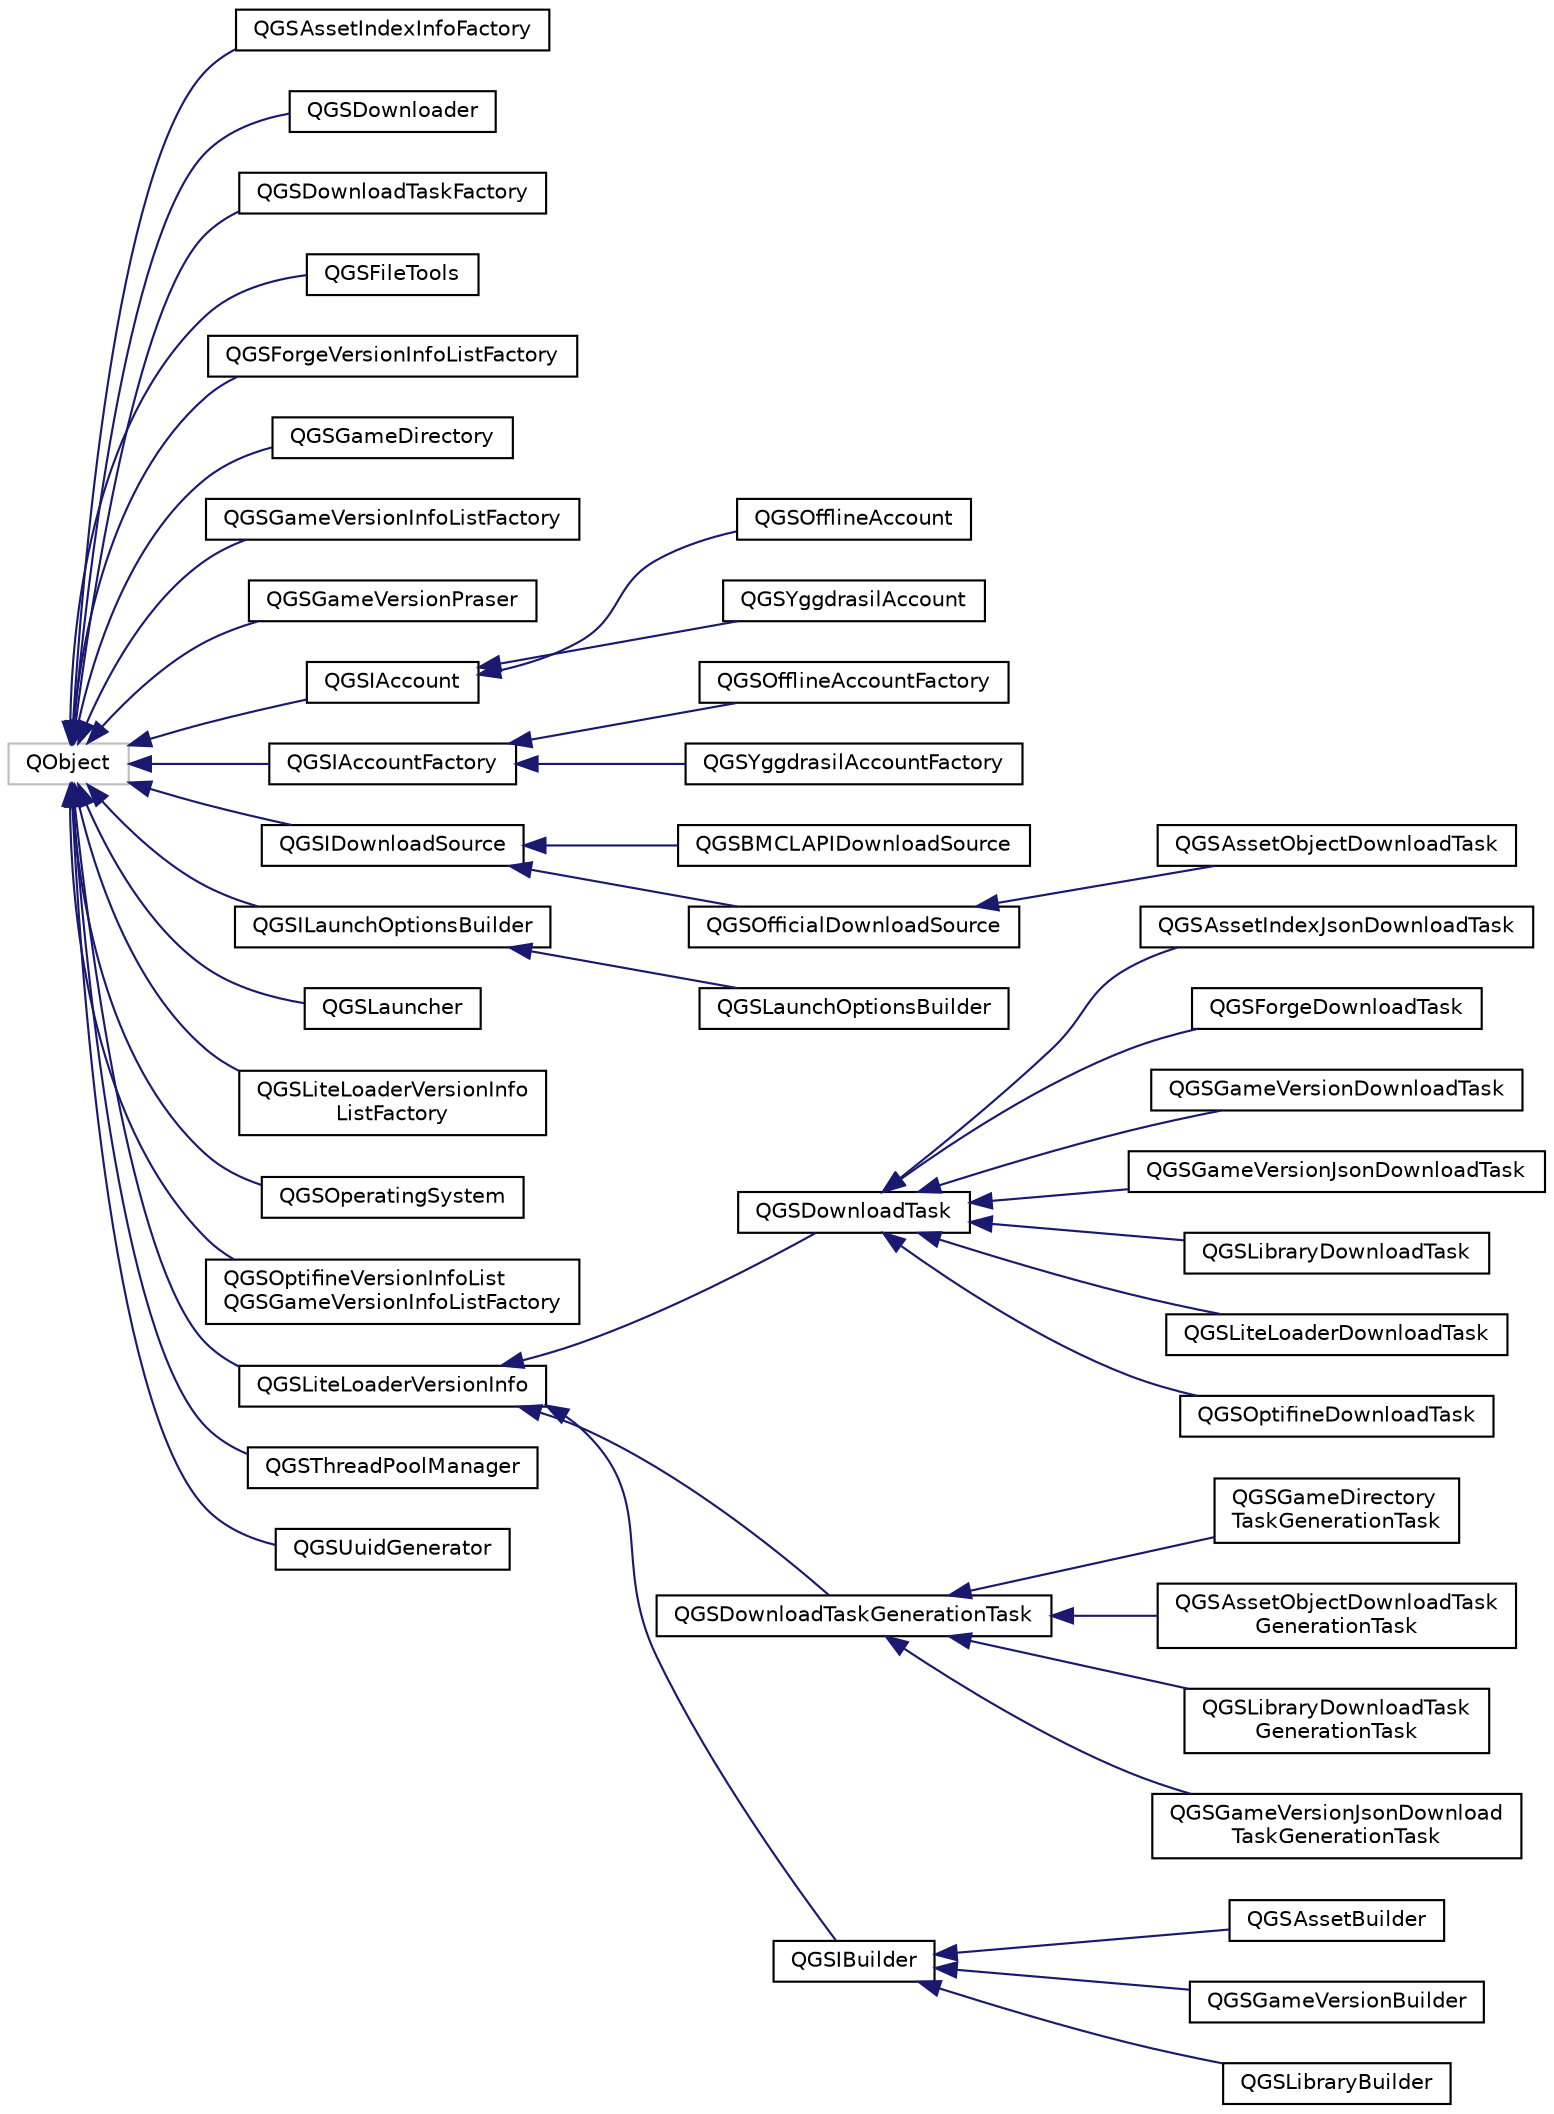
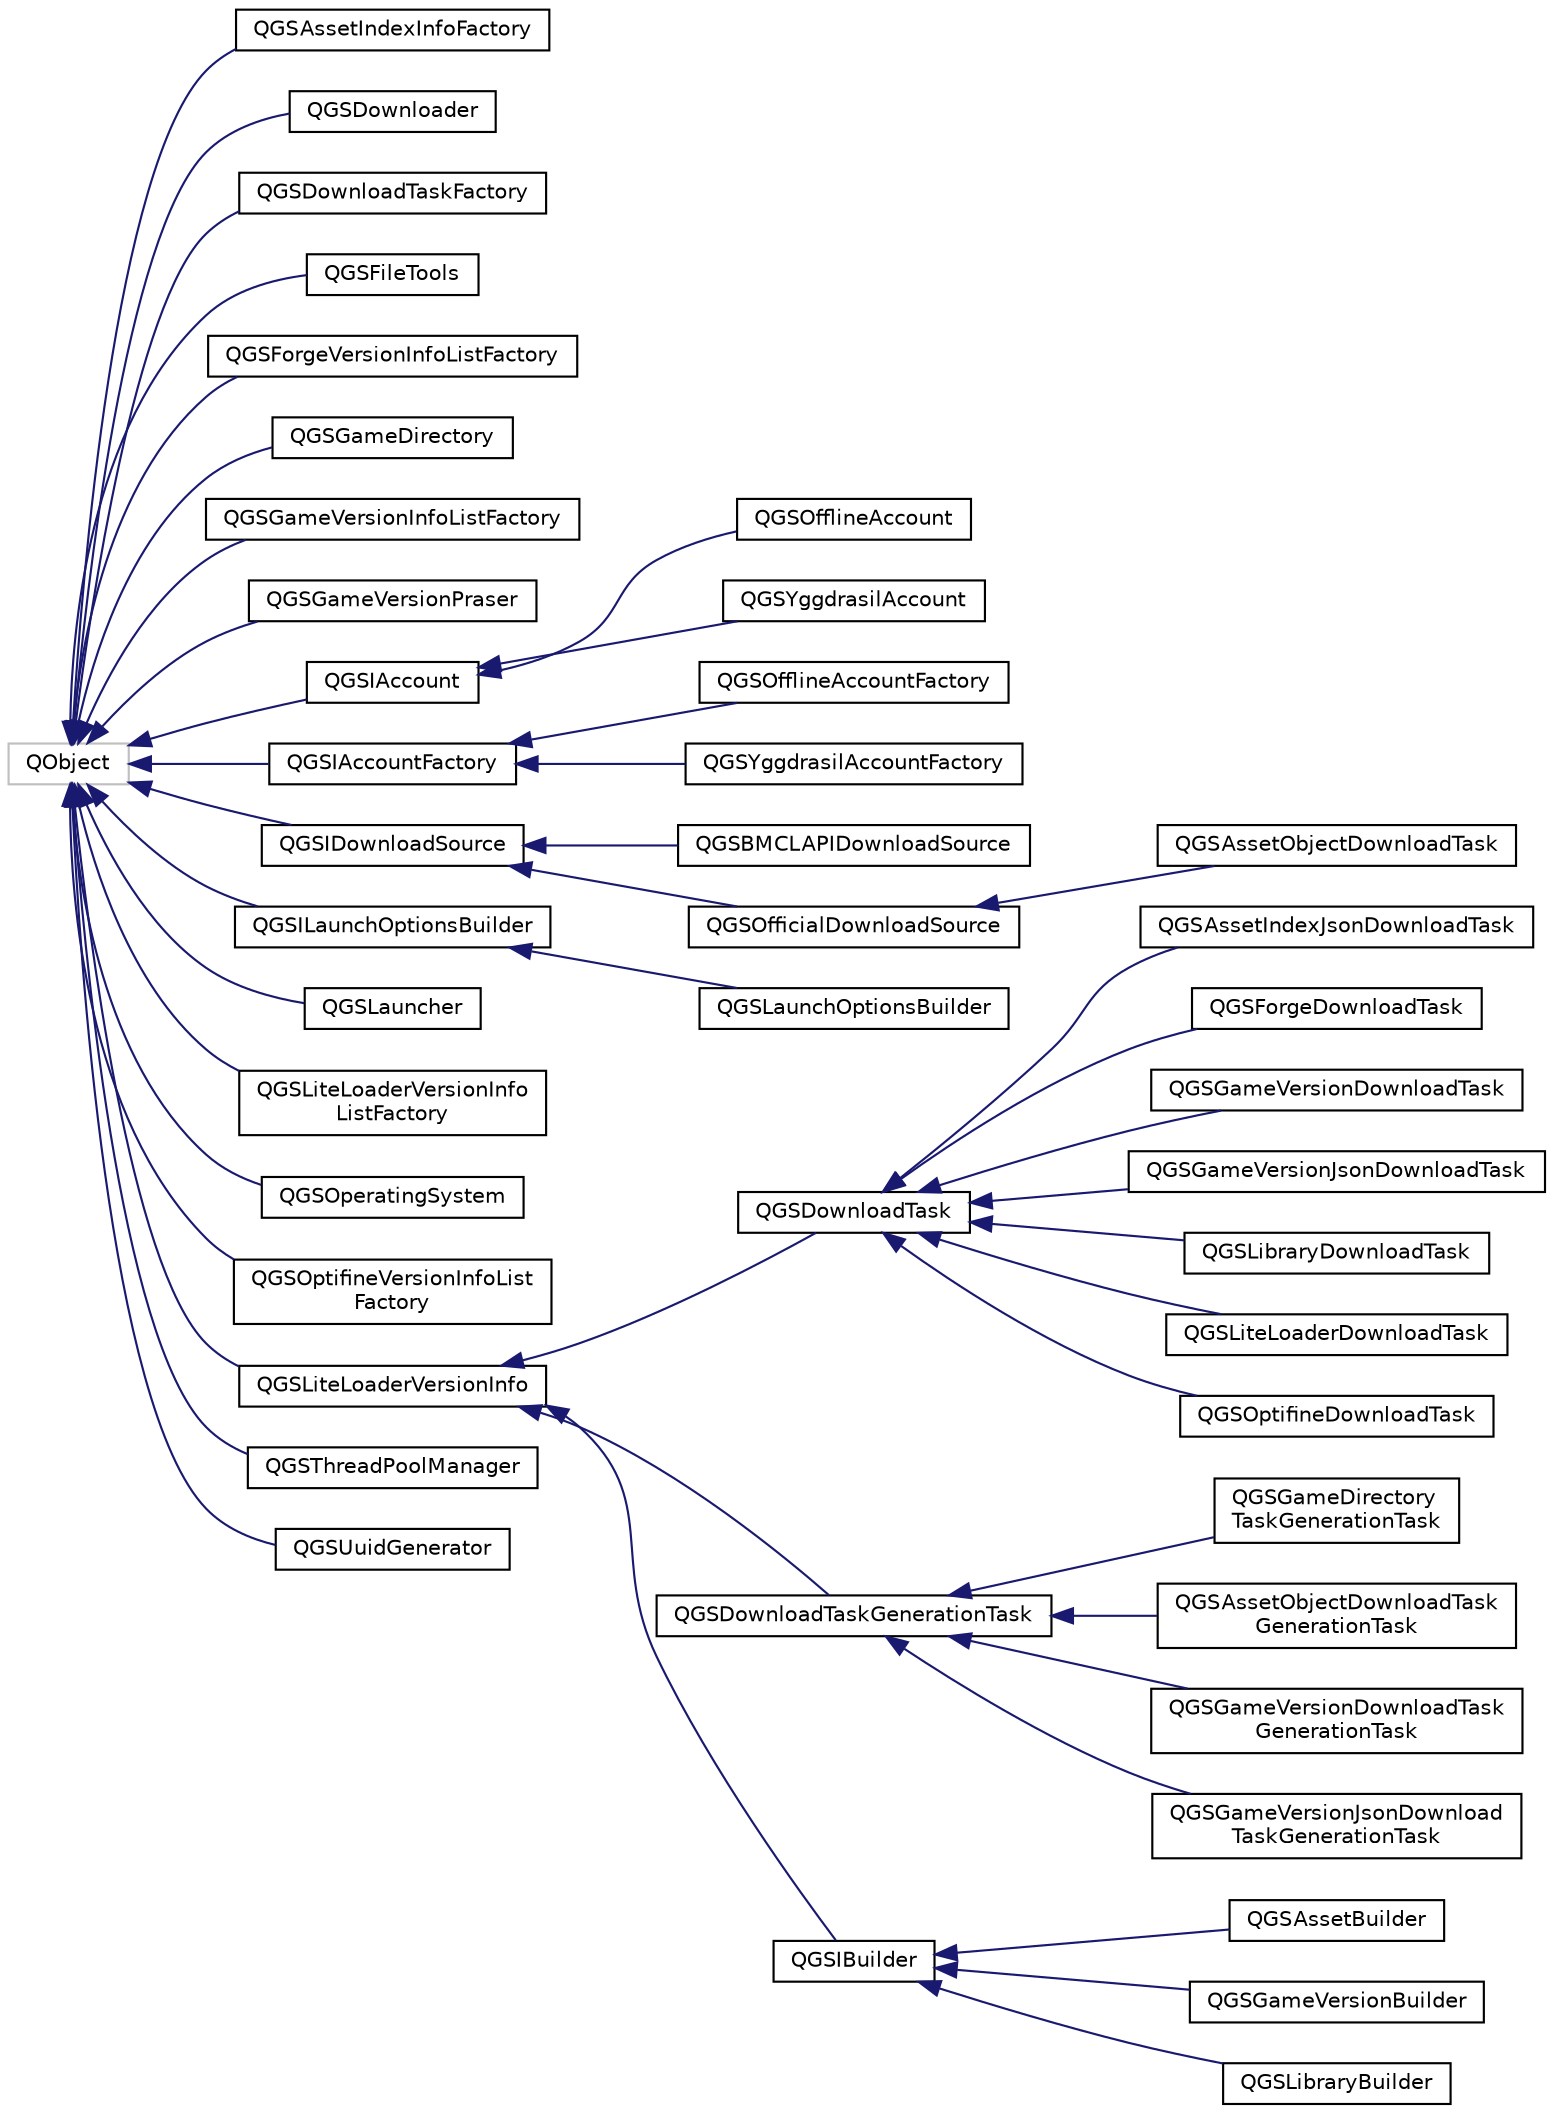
node "QGSOptifineVersionInfoList QGSGameVersionInfoListFactory": label "QGSOptifineVersionInfoList QGSGameVersionInfoListFactory" -> "QGSOptifineVersionInfoList Factory"
node "QGSLibraryDownloadTask GenerationTask": label "QGSLibraryDownloadTask GenerationTask" -> "QGSGameVersionDownloadTask GenerationTask"
